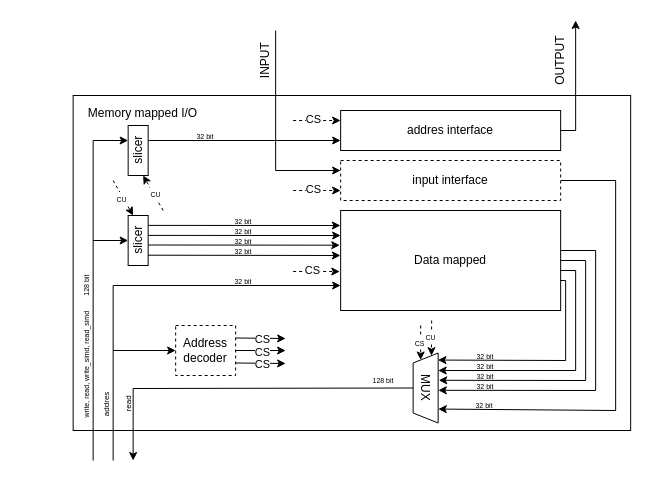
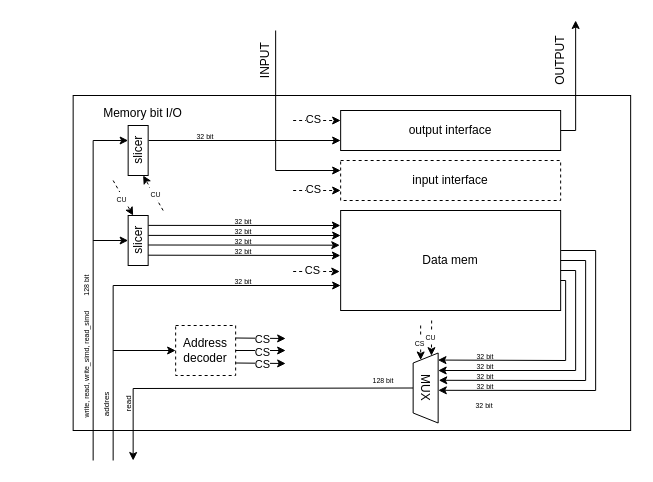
node "Memory mapped I/O": label "Memory mapped I/O" -> "Memory bit I/O"
node "addres interface": label "addres interface" -> "output interface"
node "Data mapped": label "Data mapped" -> "Data mem"
edge "input interface" -> "MUX": removed
